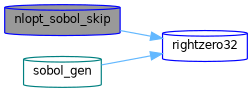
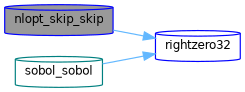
node "nlopt_sobol_skip": label "nlopt_sobol_skip" -> "nlopt_skip_skip"
node "sobol_gen": label "sobol_gen" -> "sobol_sobol"
